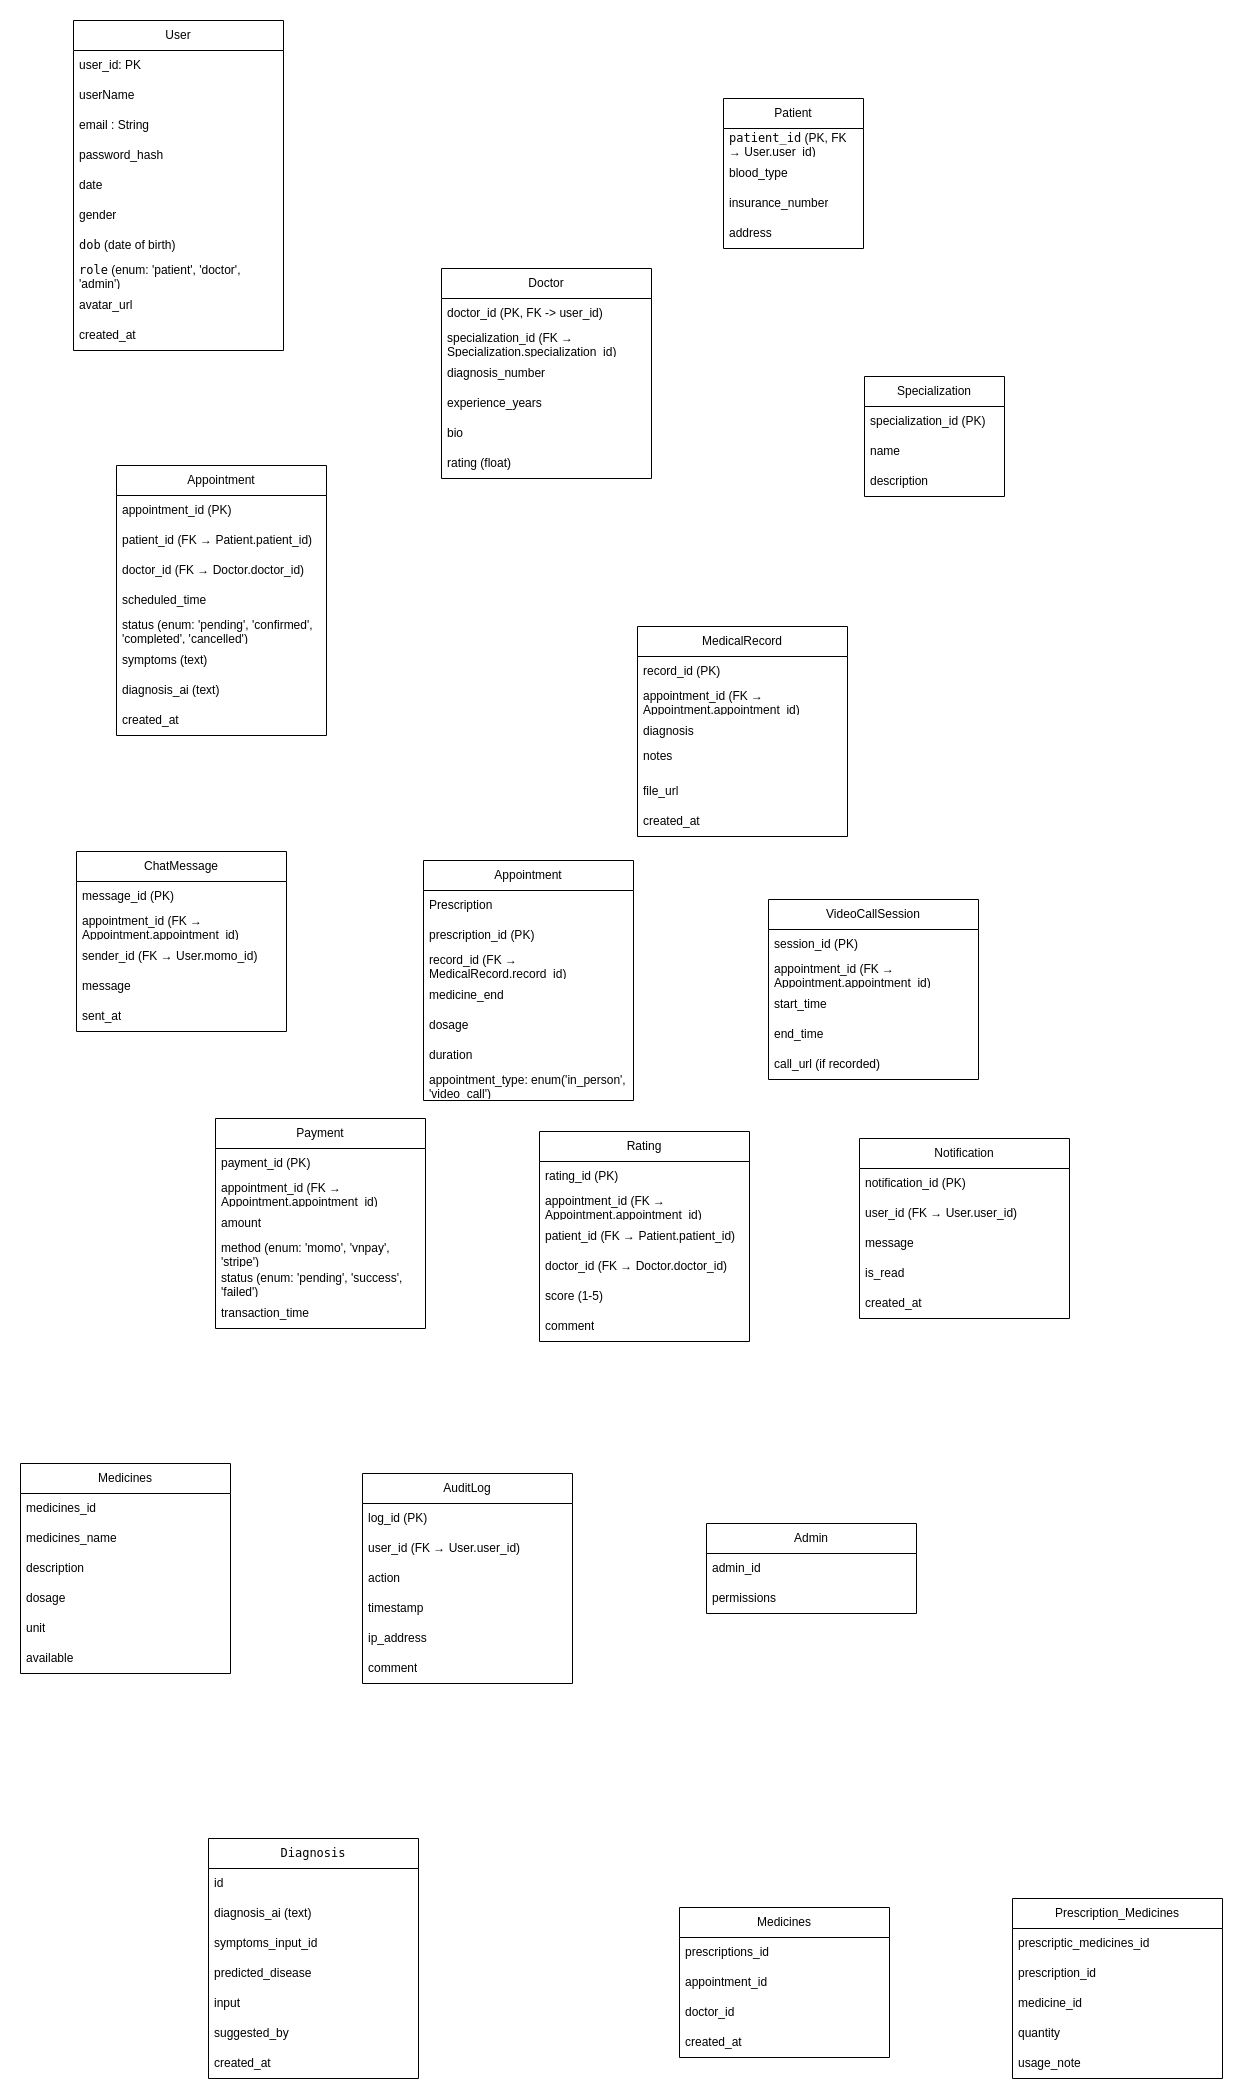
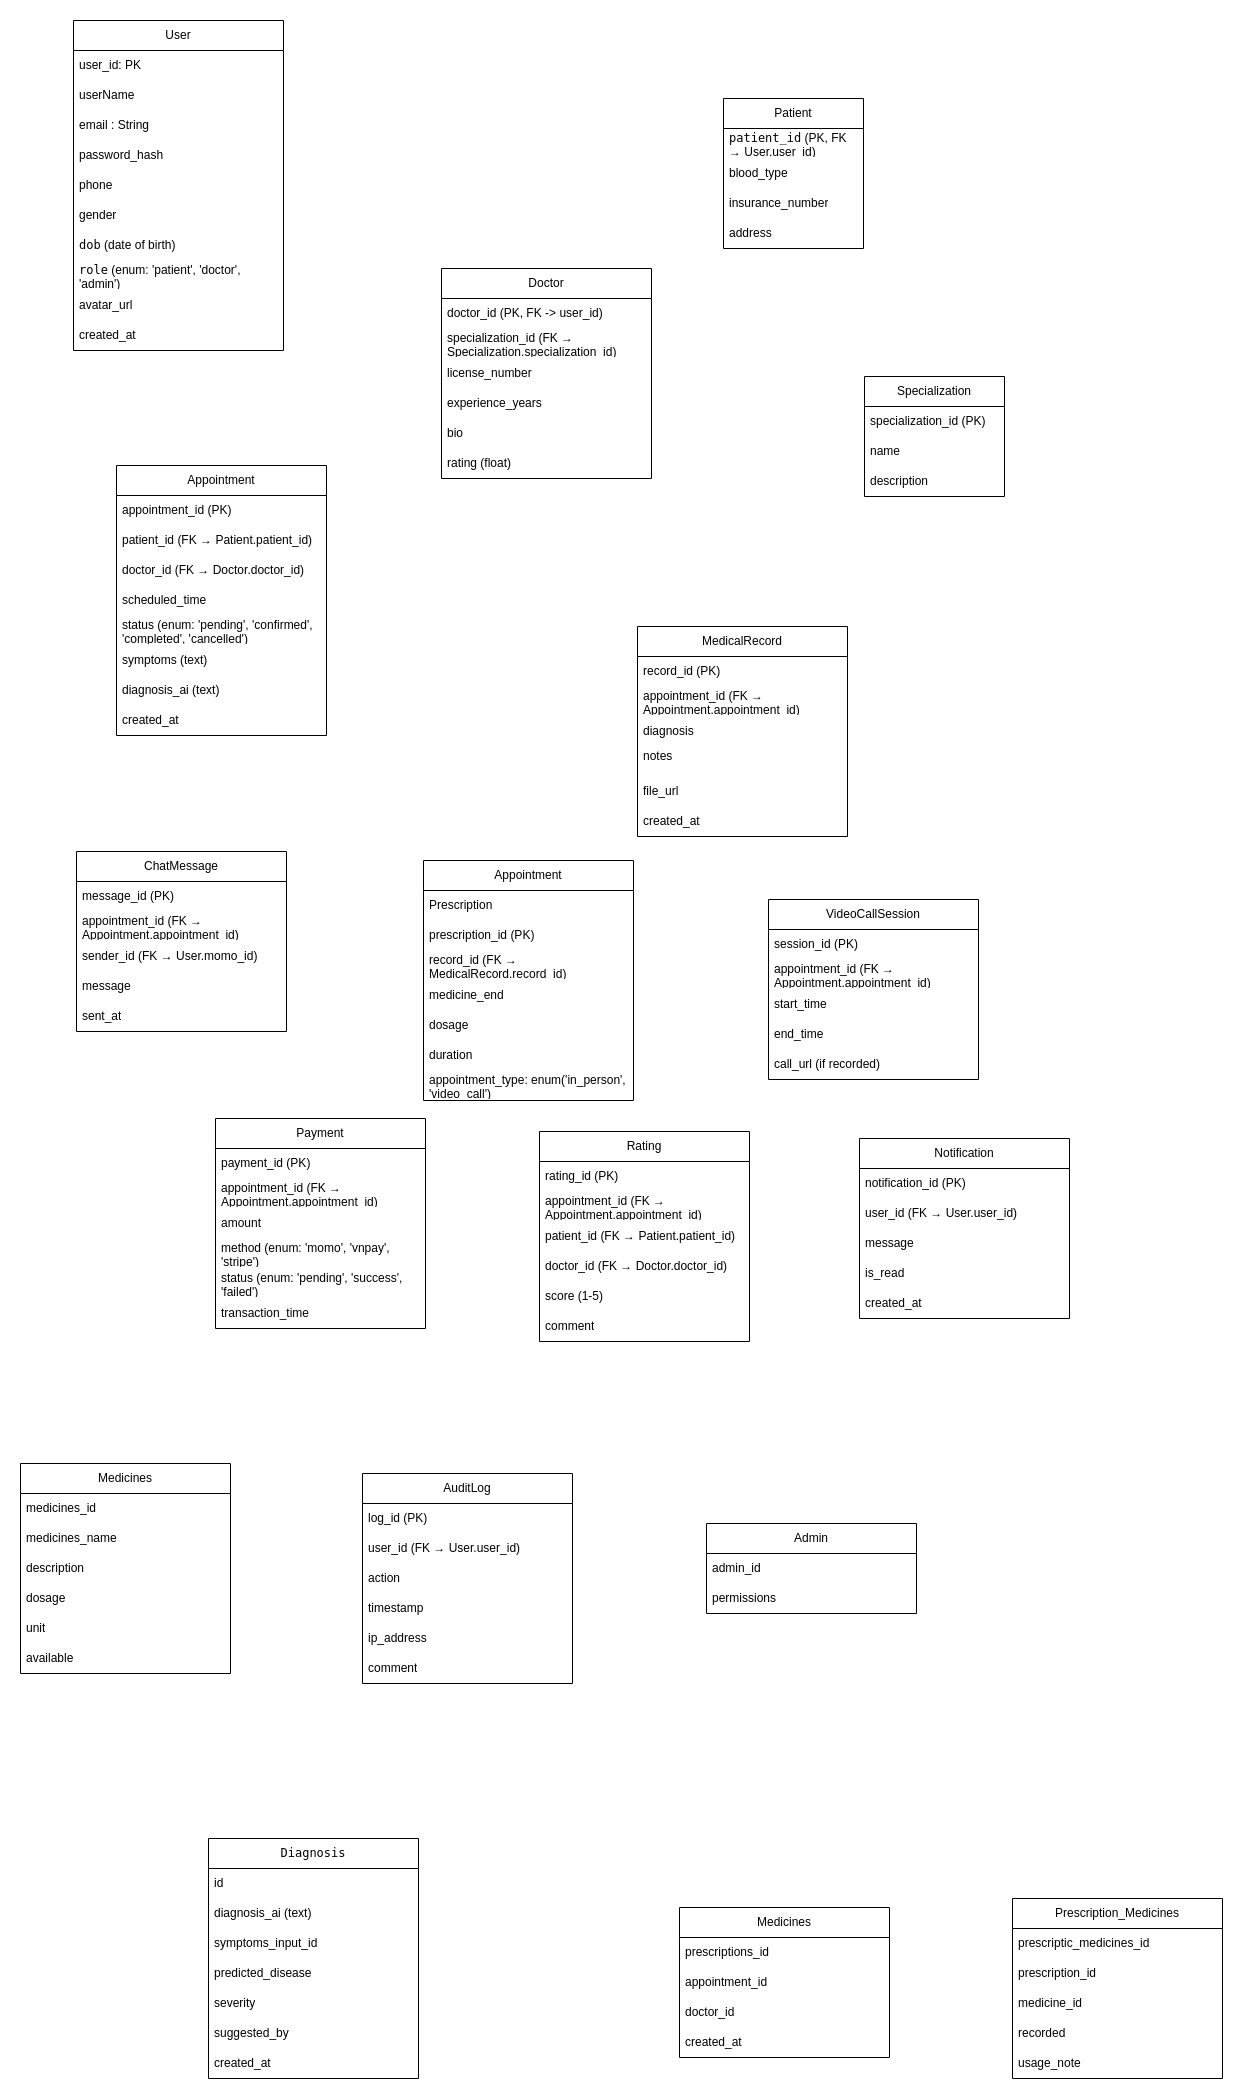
node "date": label "date" -> "phone"
node "diagnosis_number": label "diagnosis_number" -> "license_number"
node "input": label "input" -> "severity"
node "quantity": label "quantity" -> "recorded"
